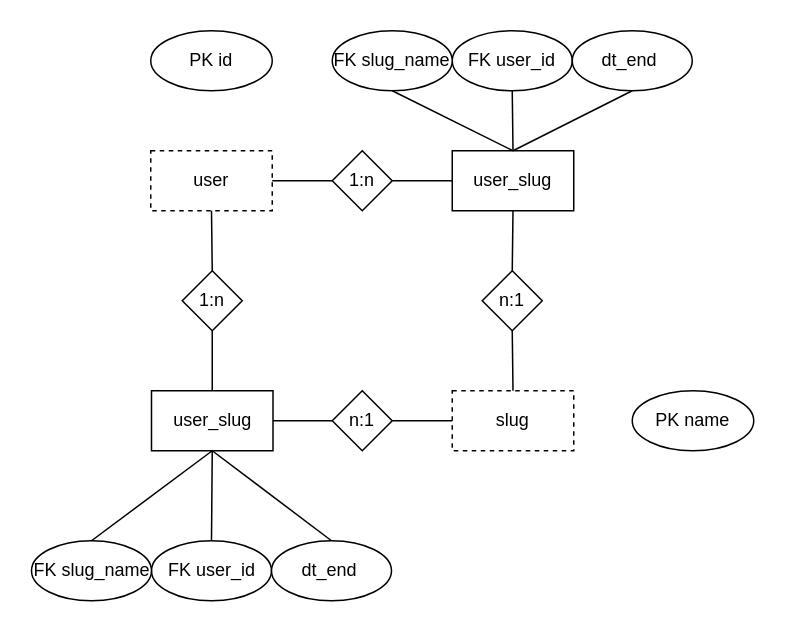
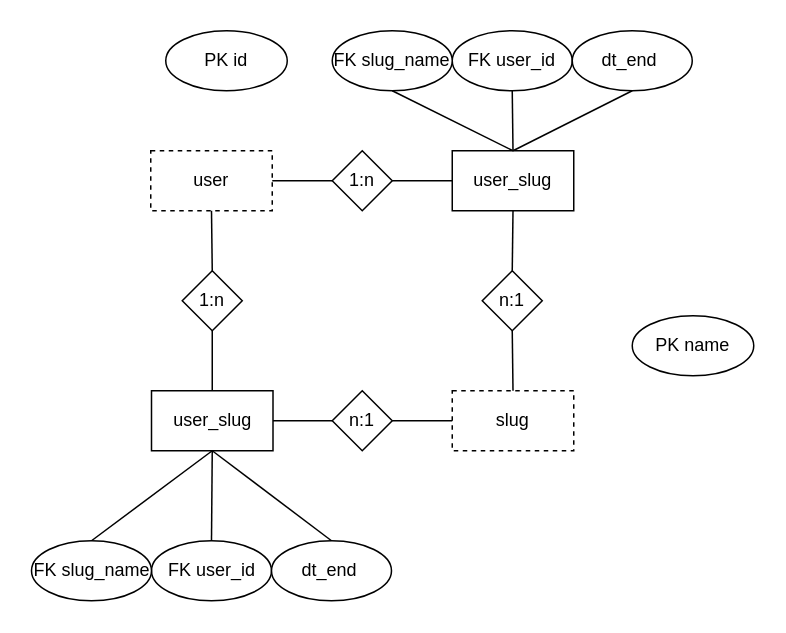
node "PK id": moved (212, 61) -> (227, 61)
node "PK name": moved (693, 421) -> (693, 346)
